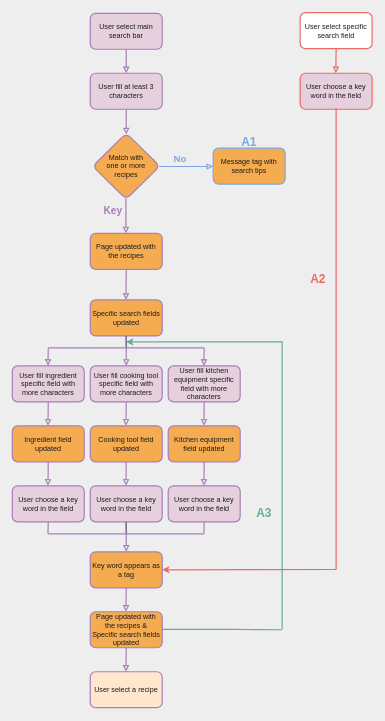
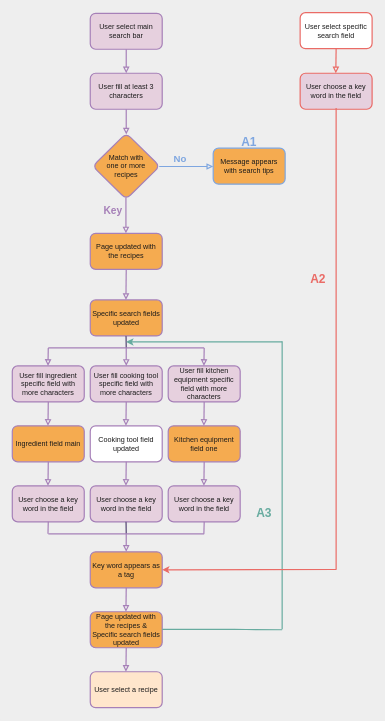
node "Message tag with search tips": label "Message tag with search tips" -> "Message appears with search tips"
node "Ingredient field updated": label "Ingredient field updated" -> "Ingredient field main"
node "Cooking tool field updated": fillcolor #f5ab50 -> #ffffff
node "Kitchen equipment field updated": label "Kitchen equipment field updated" -> "Kitchen equipment field one"
